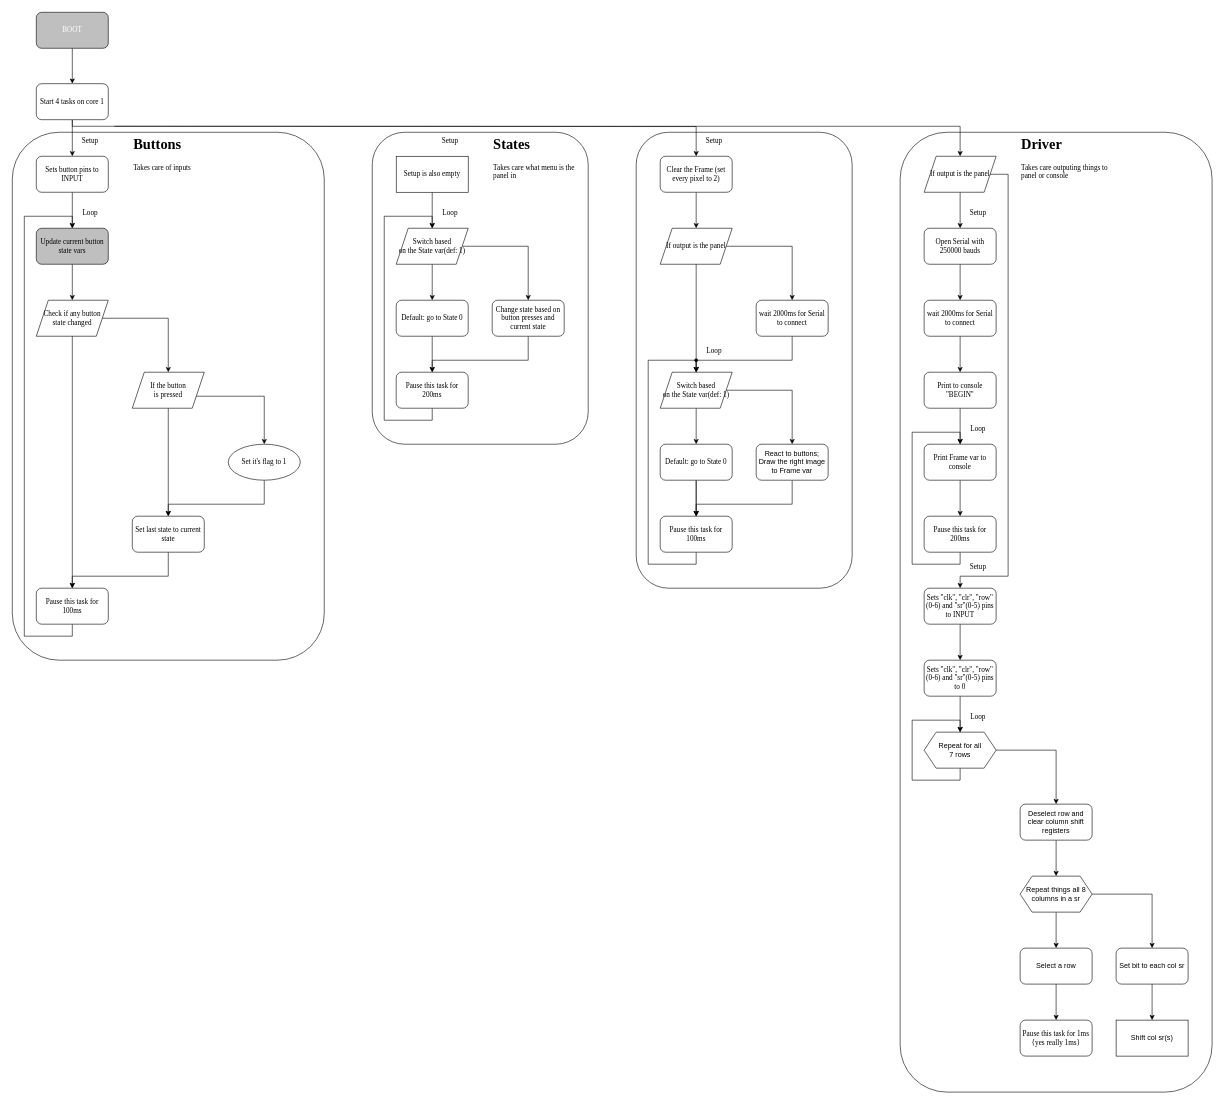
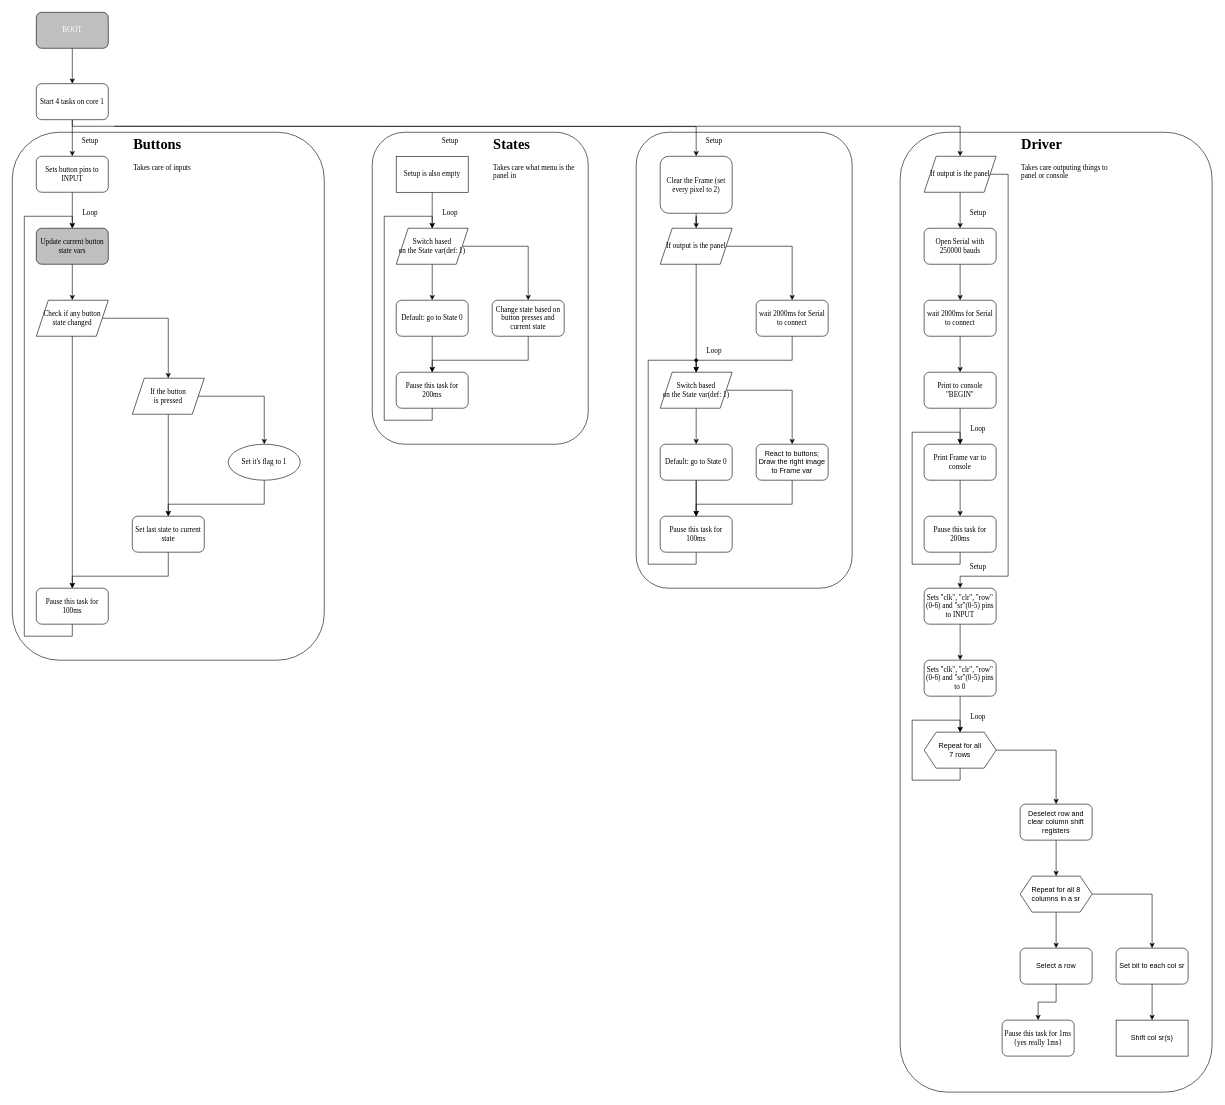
node "Clear the Frame (set every pixel to 2)": size 72x36 -> 72x57
node "If the button is pressed": moved (168, 390) -> (168, 396)
node "Repeat things all 8 columns in a sr": label "Repeat things all 8 columns in a sr" -> "Repeat for all 8 columns in a sr"
node "Pause this task for 1ms {yes really 1ms}": moved (1056, 1038) -> (1038, 1038)
